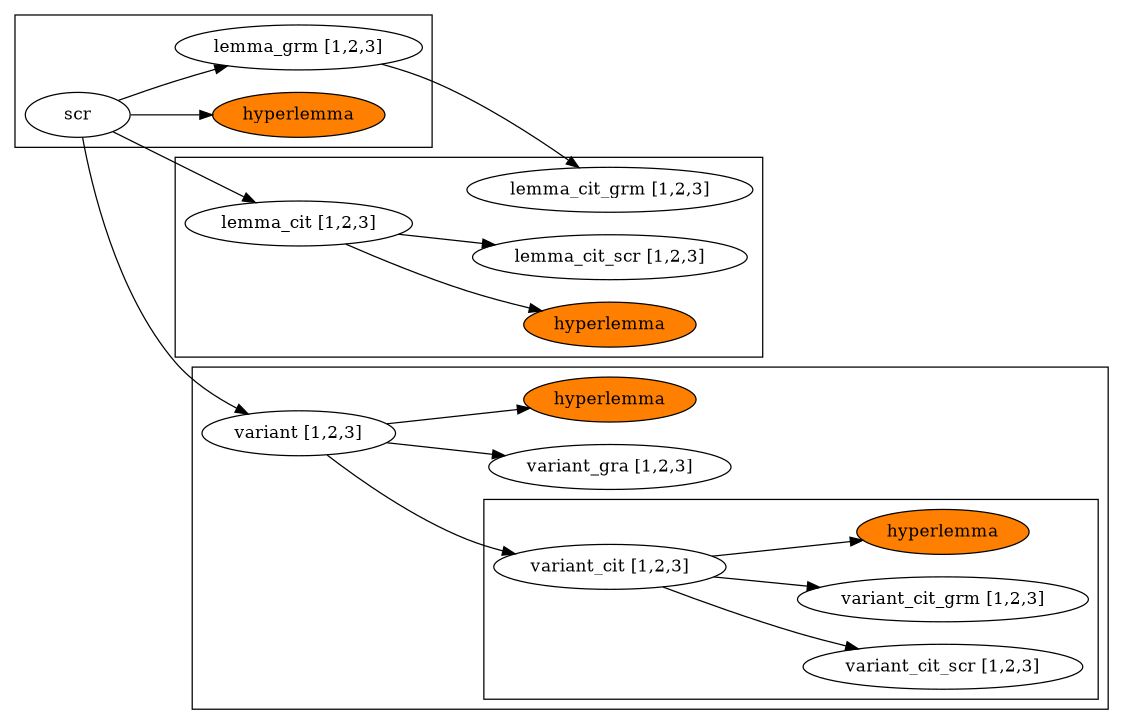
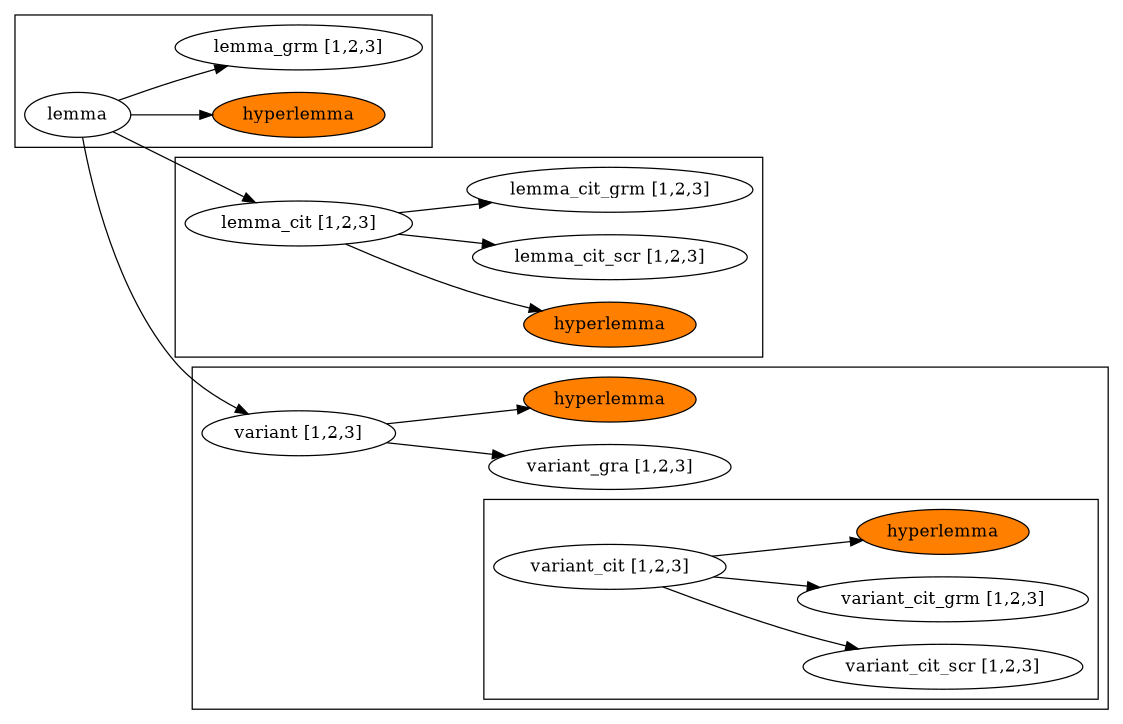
edge "lemma_grm [1,2,3]" -> "lemma_cit_grm [1,2,3]": now "lemma_cit [1,2,3]" -> "lemma_cit_grm [1,2,3]"
node "scr": label "scr" -> "lemma"
edge "variant [1,2,3]" -> "variant_cit [1,2,3]": removed
